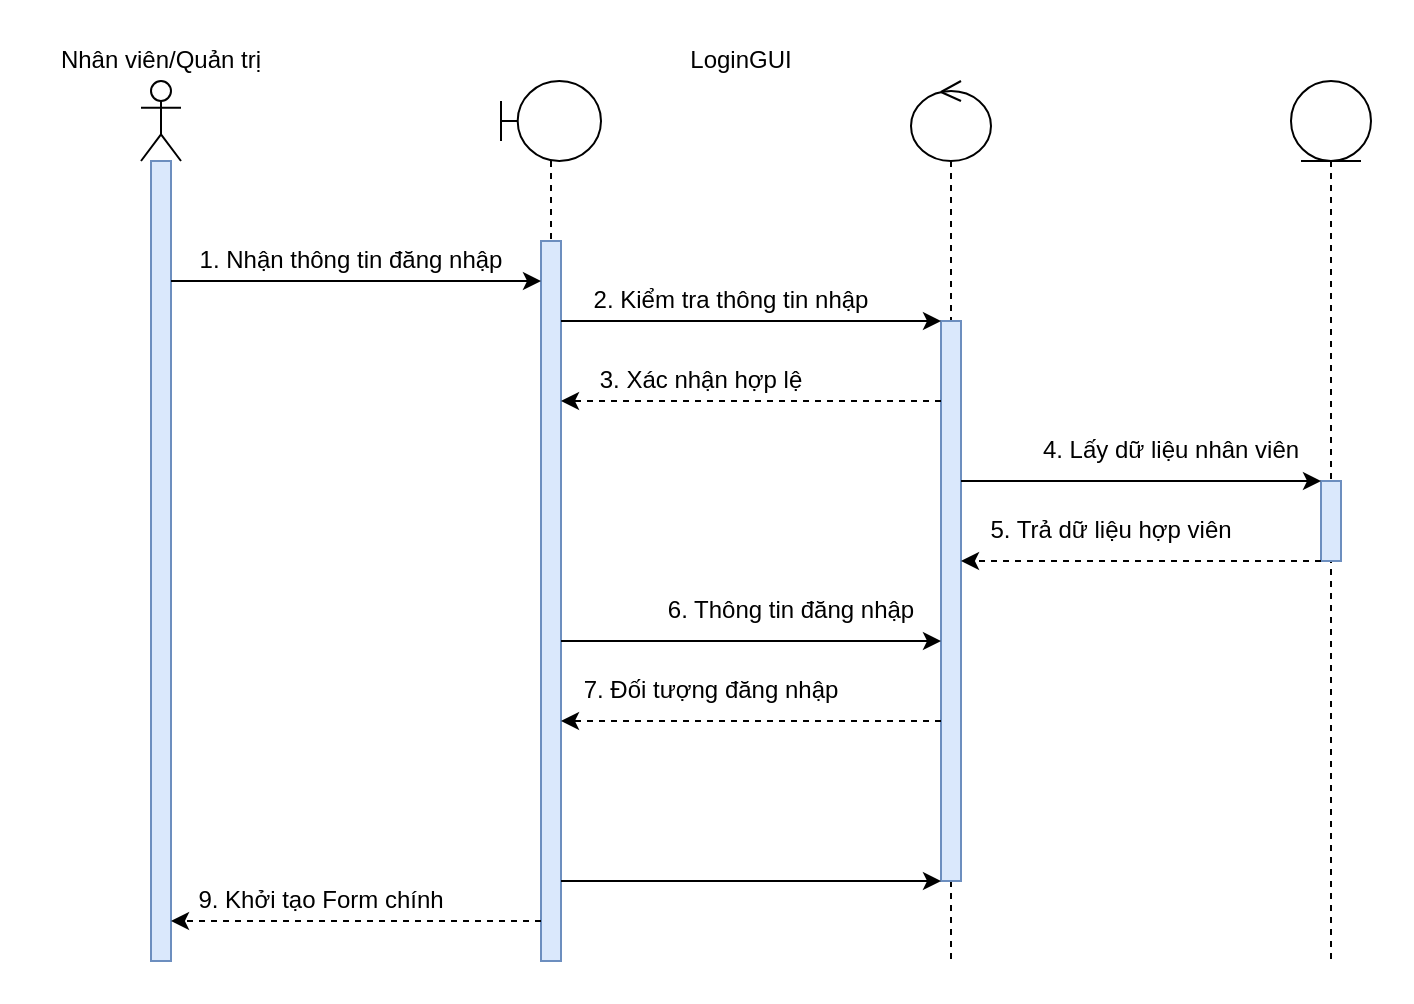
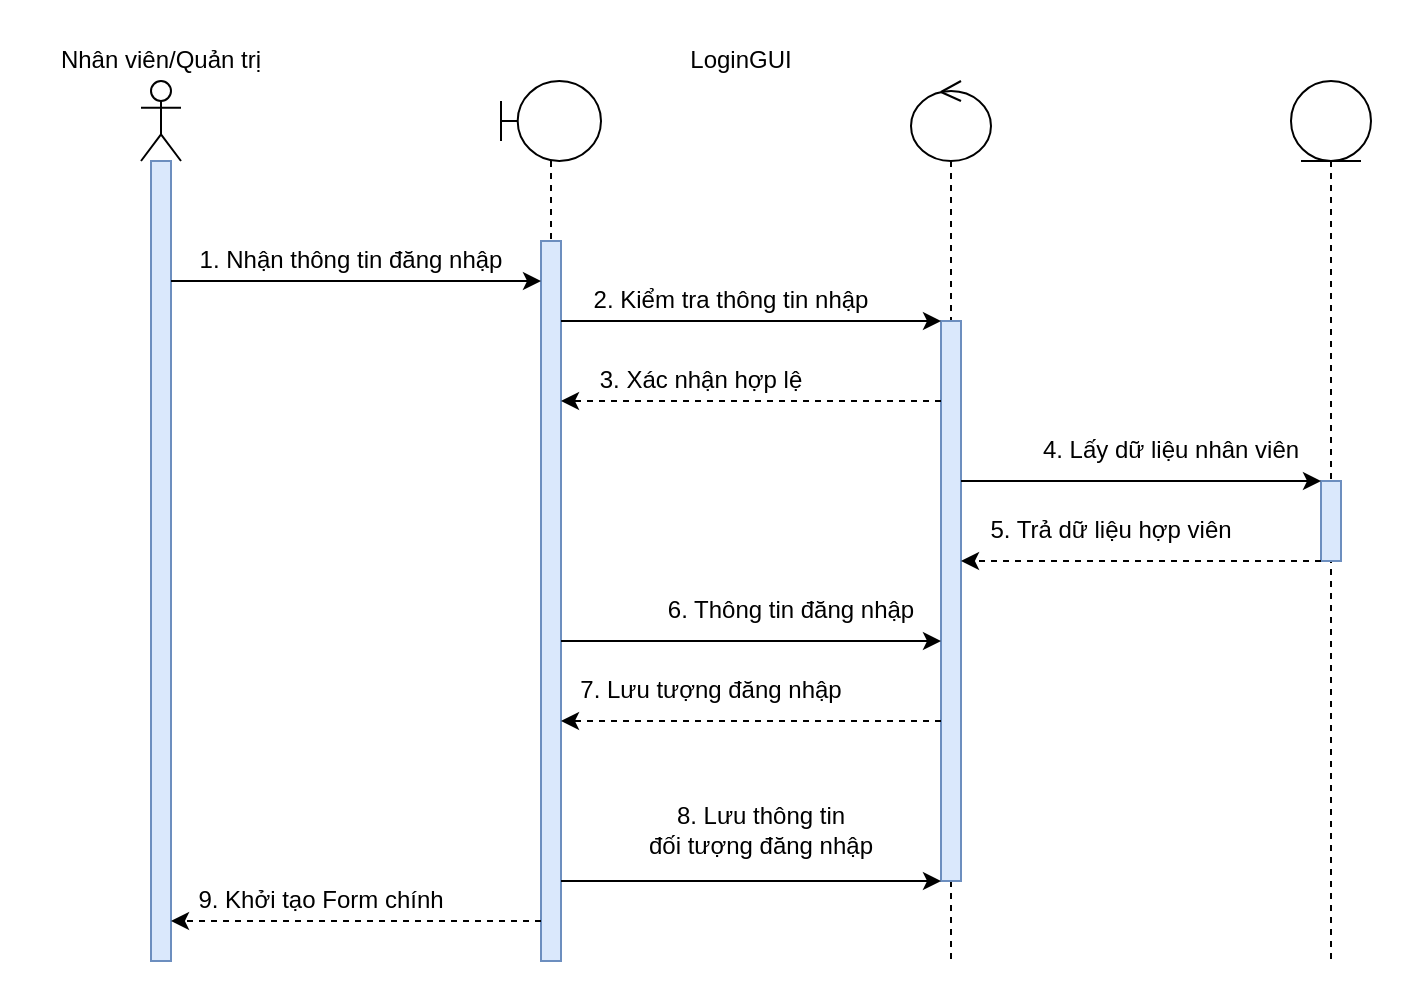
node "7. Đối tượng đăng nhập": label "7. Đối tượng đăng nhập" -> "7. Lưu tượng đăng nhập"
node "8. Lưu thông tin đối tượng đăng nhập": added
